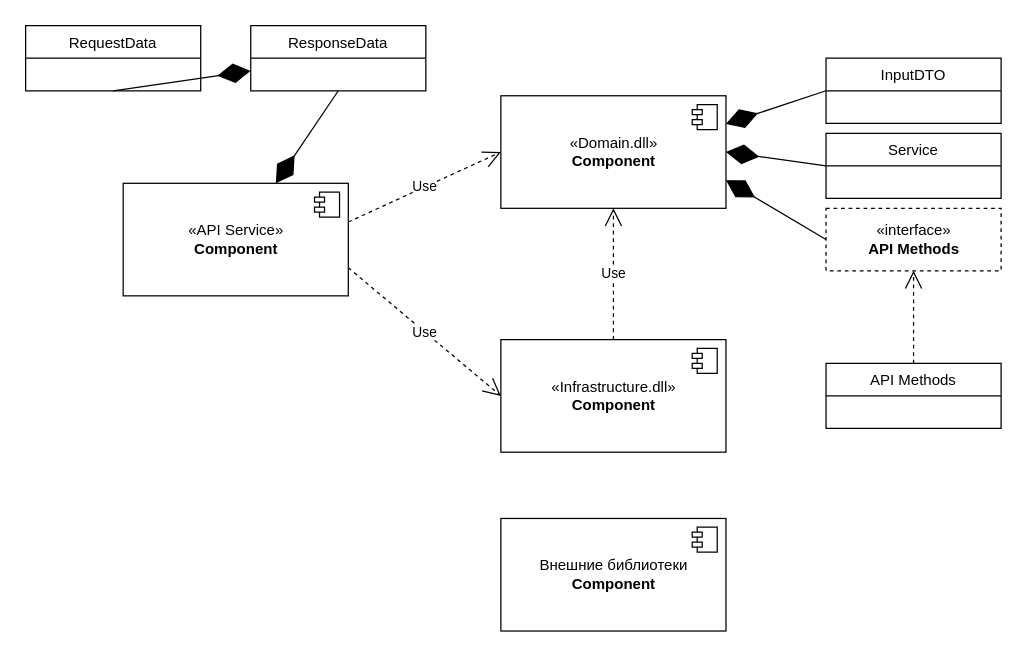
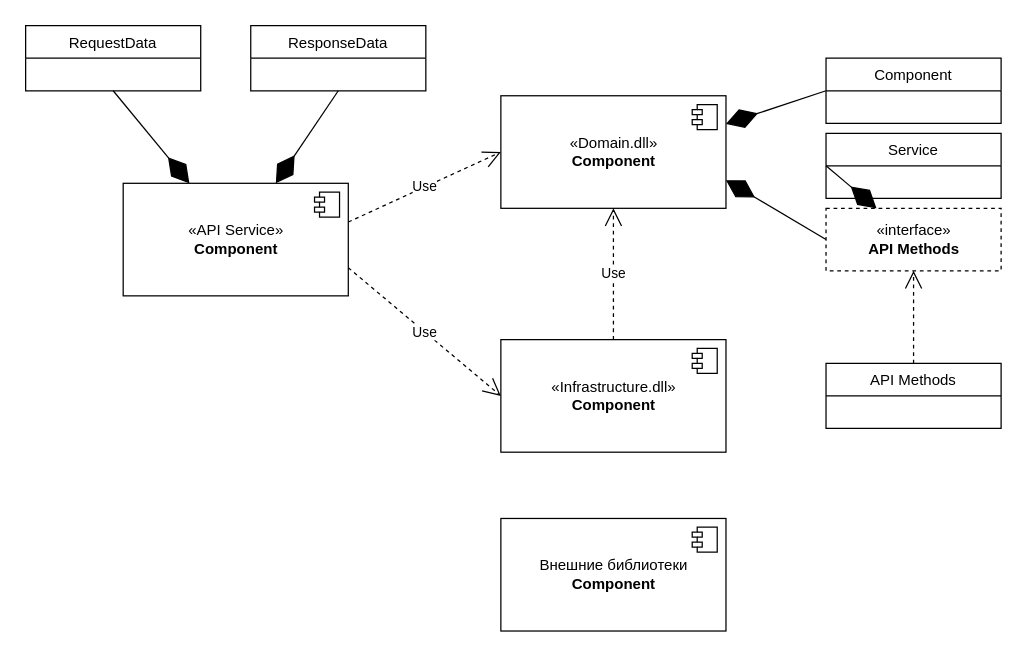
node "InputDTO": label "InputDTO" -> "Component"
edge "RequestData" -> "ResponseData": now "RequestData" -> "«API Service» Component"
edge "Service" -> "«Domain.dll» Component": now "Service" -> "«interface» API Methods"
